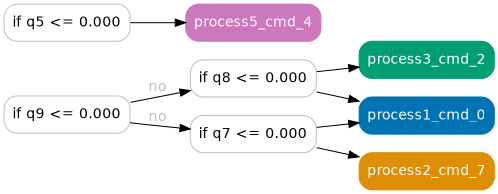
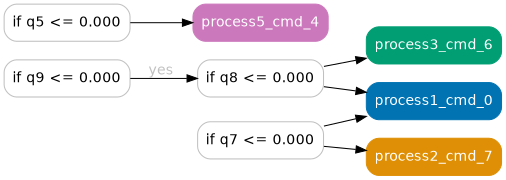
node "process3_cmd_2": label "process3_cmd_2" -> "process3_cmd_6"
edge "if q9 <= 0.000" -> "if q8 <= 0.000": label "no" -> "yes"
edge "if q9 <= 0.000" -> "if q7 <= 0.000": removed, label "no"
